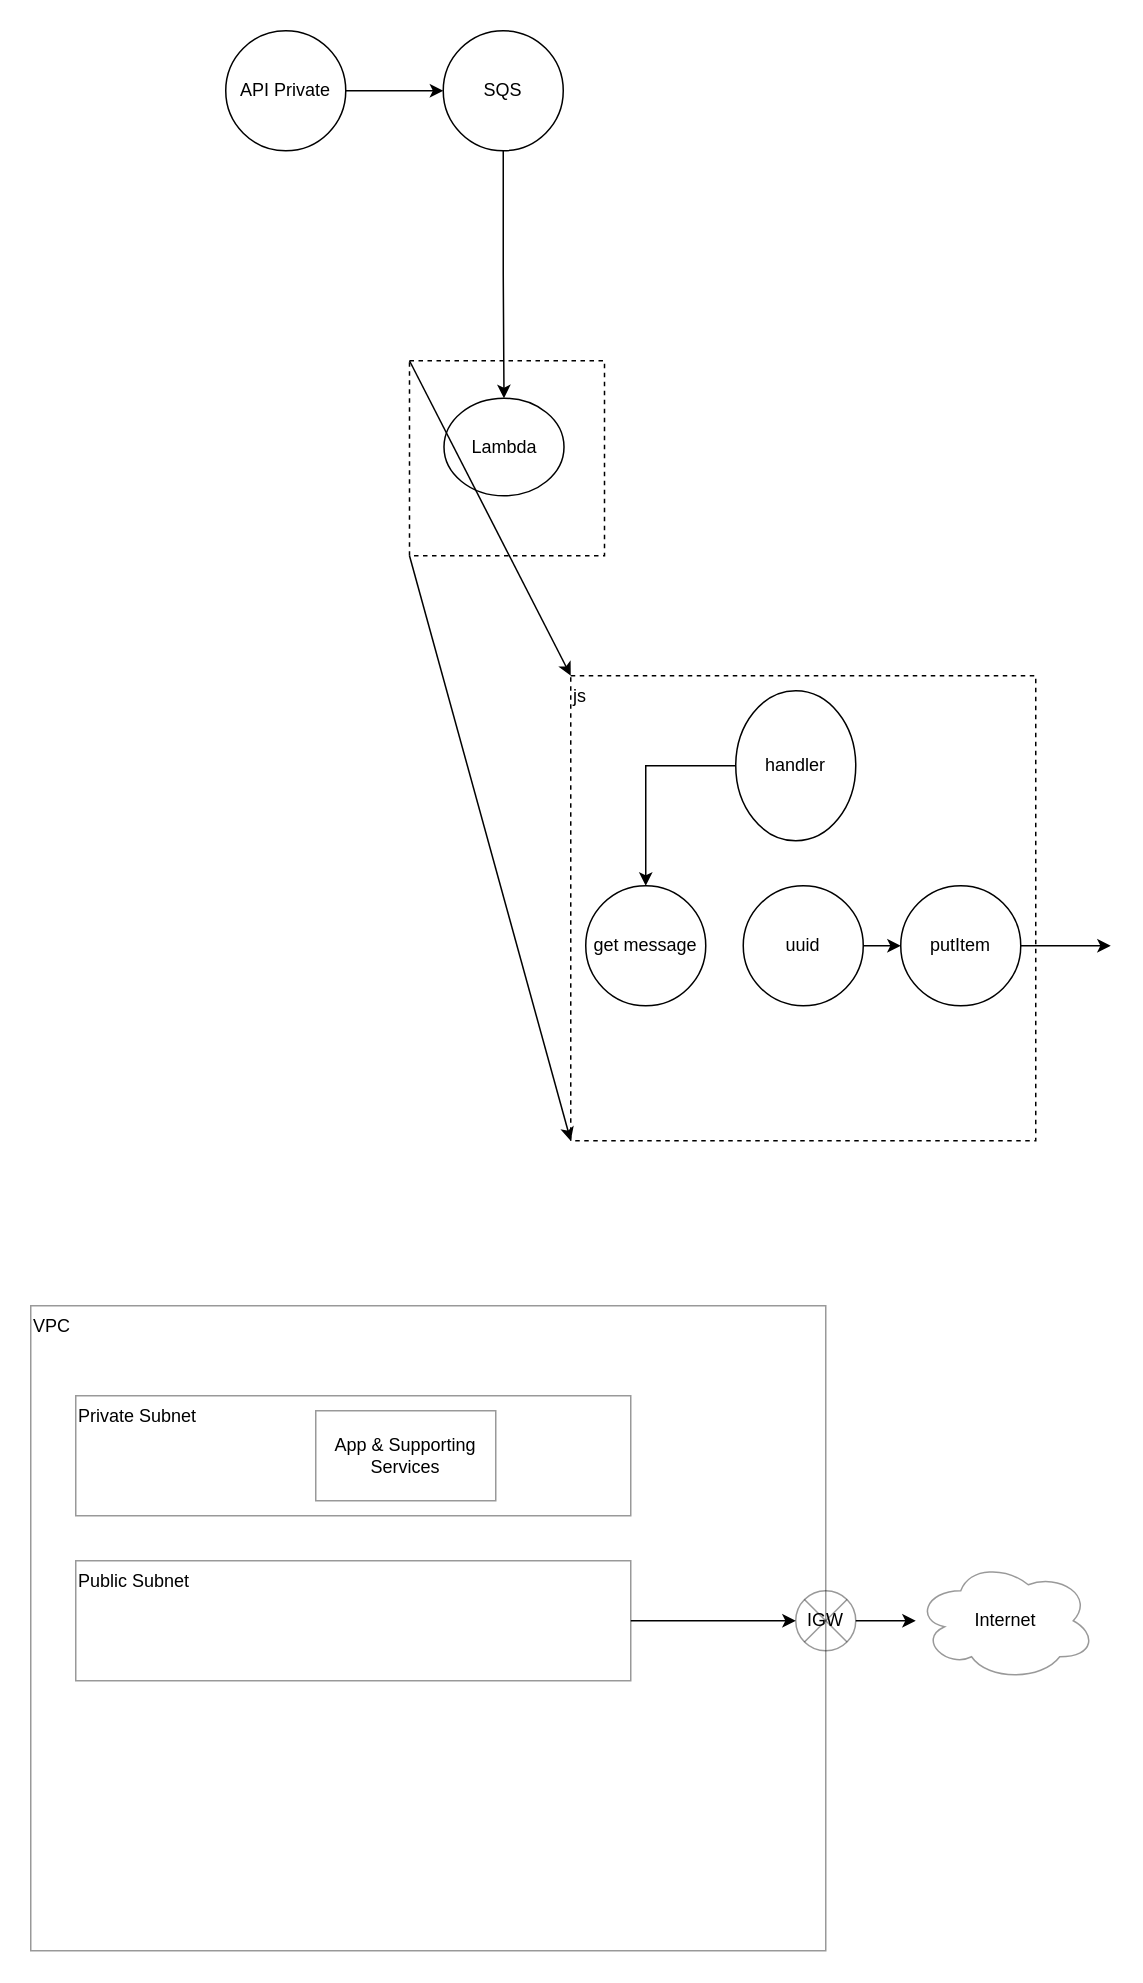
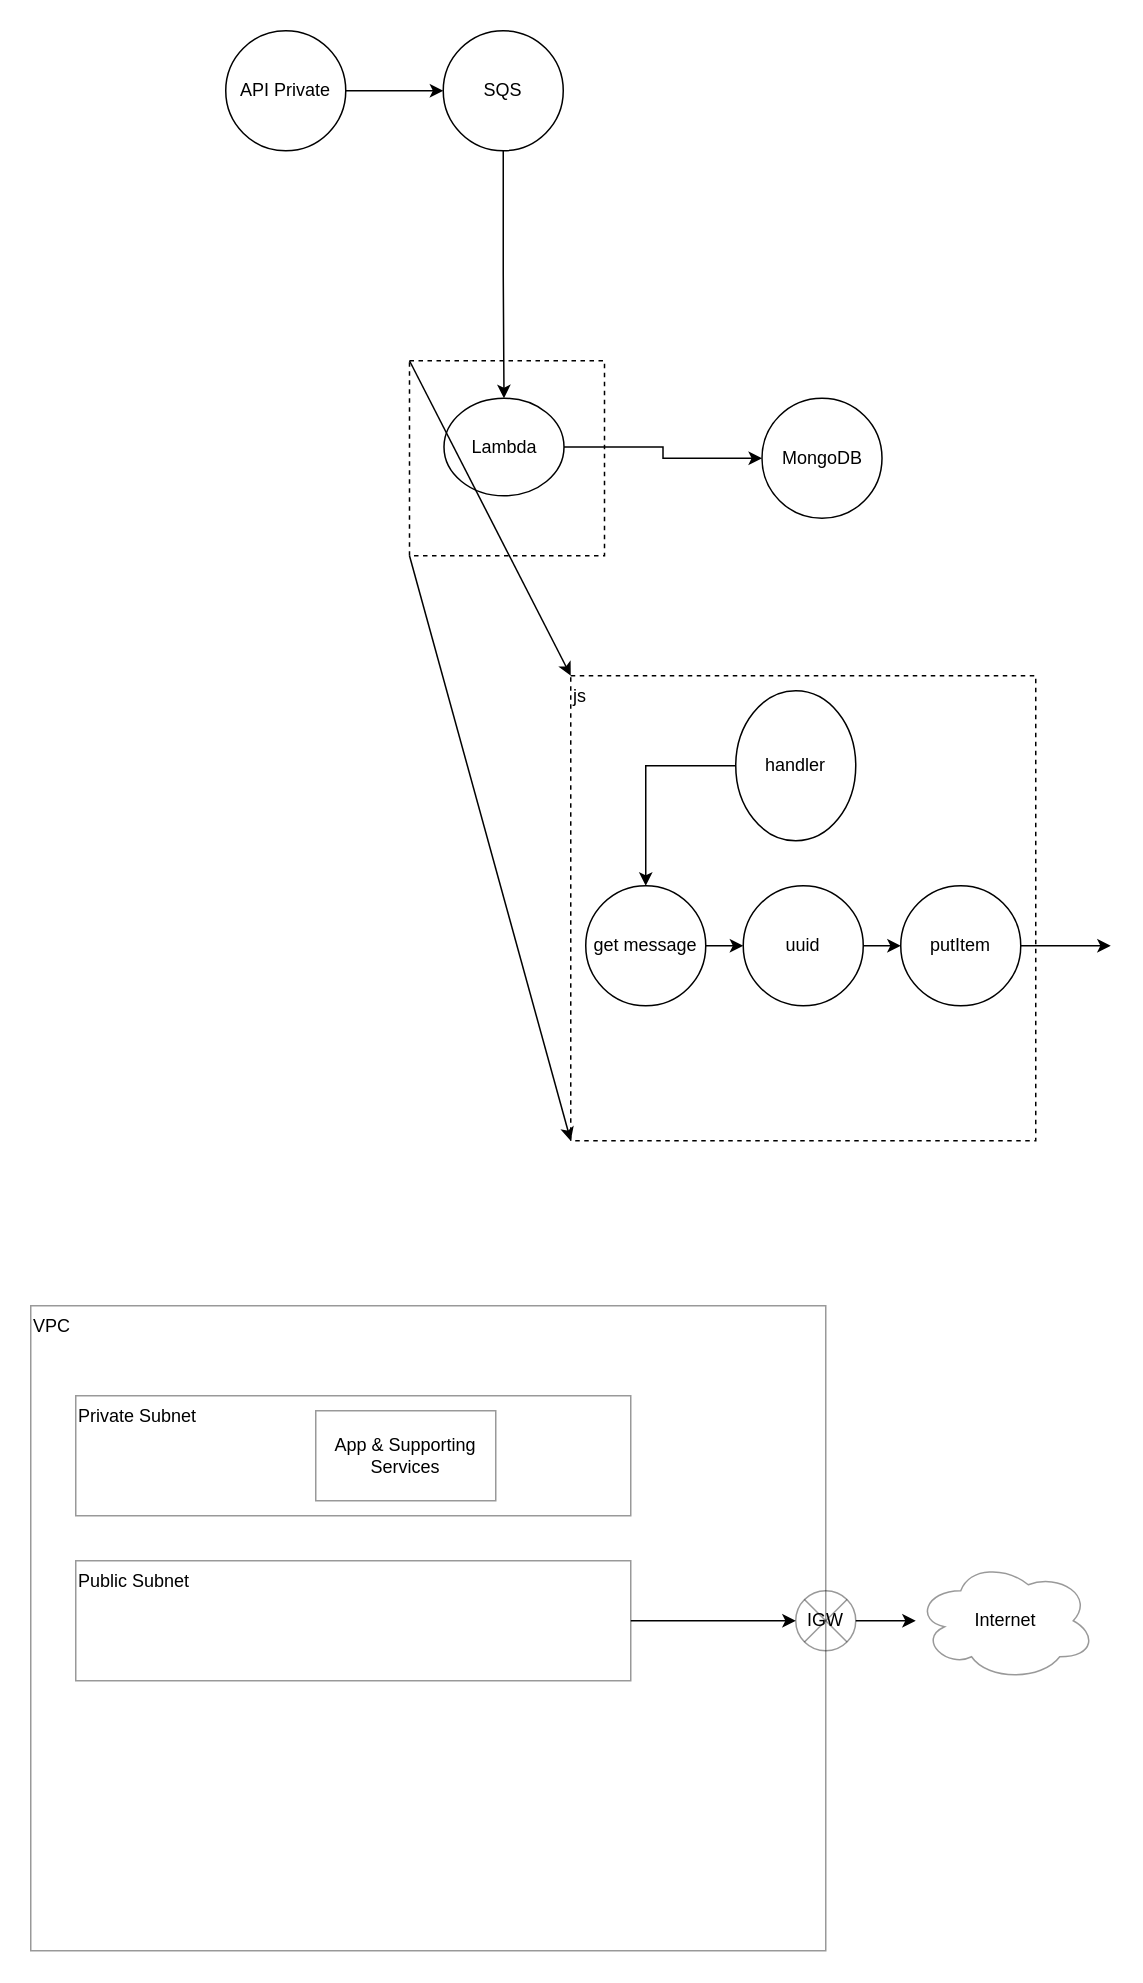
edge "Lambda" -> "MongoDB": added
node "MongoDB": added
edge "get message" -> "uuid": added
